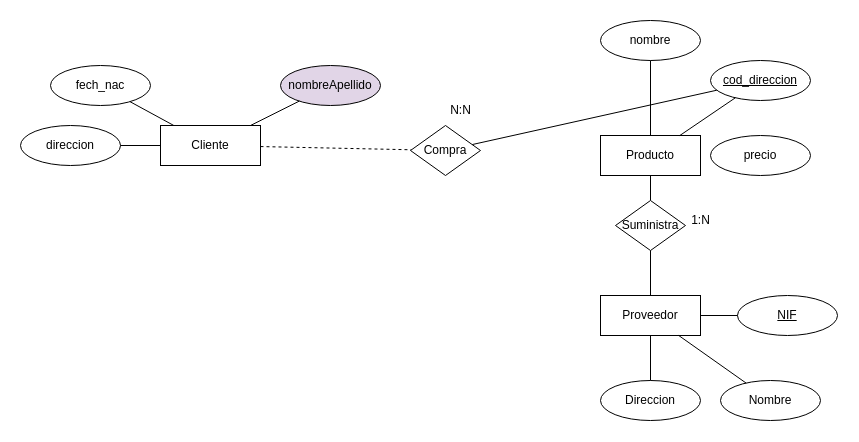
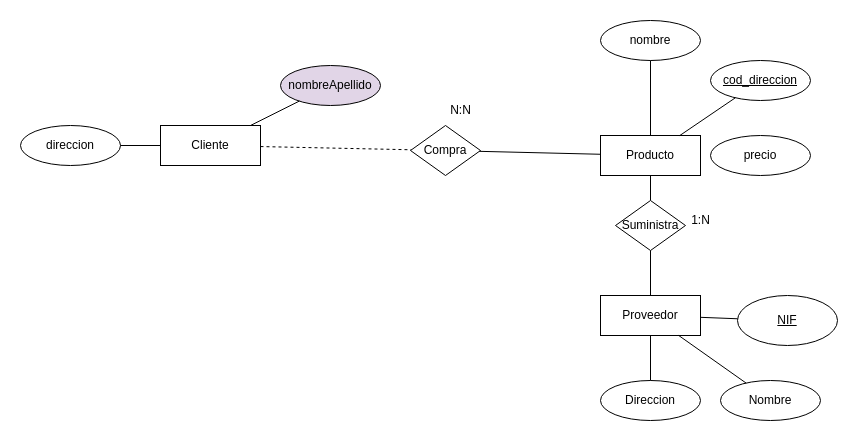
node "fech_nac": removed
edge "fech_nac" -- "Cliente": removed
edge "cod_direccion" -- "Compra": now "Producto" -- "Compra"
node "NIF": size 100x40 -> 100x50
